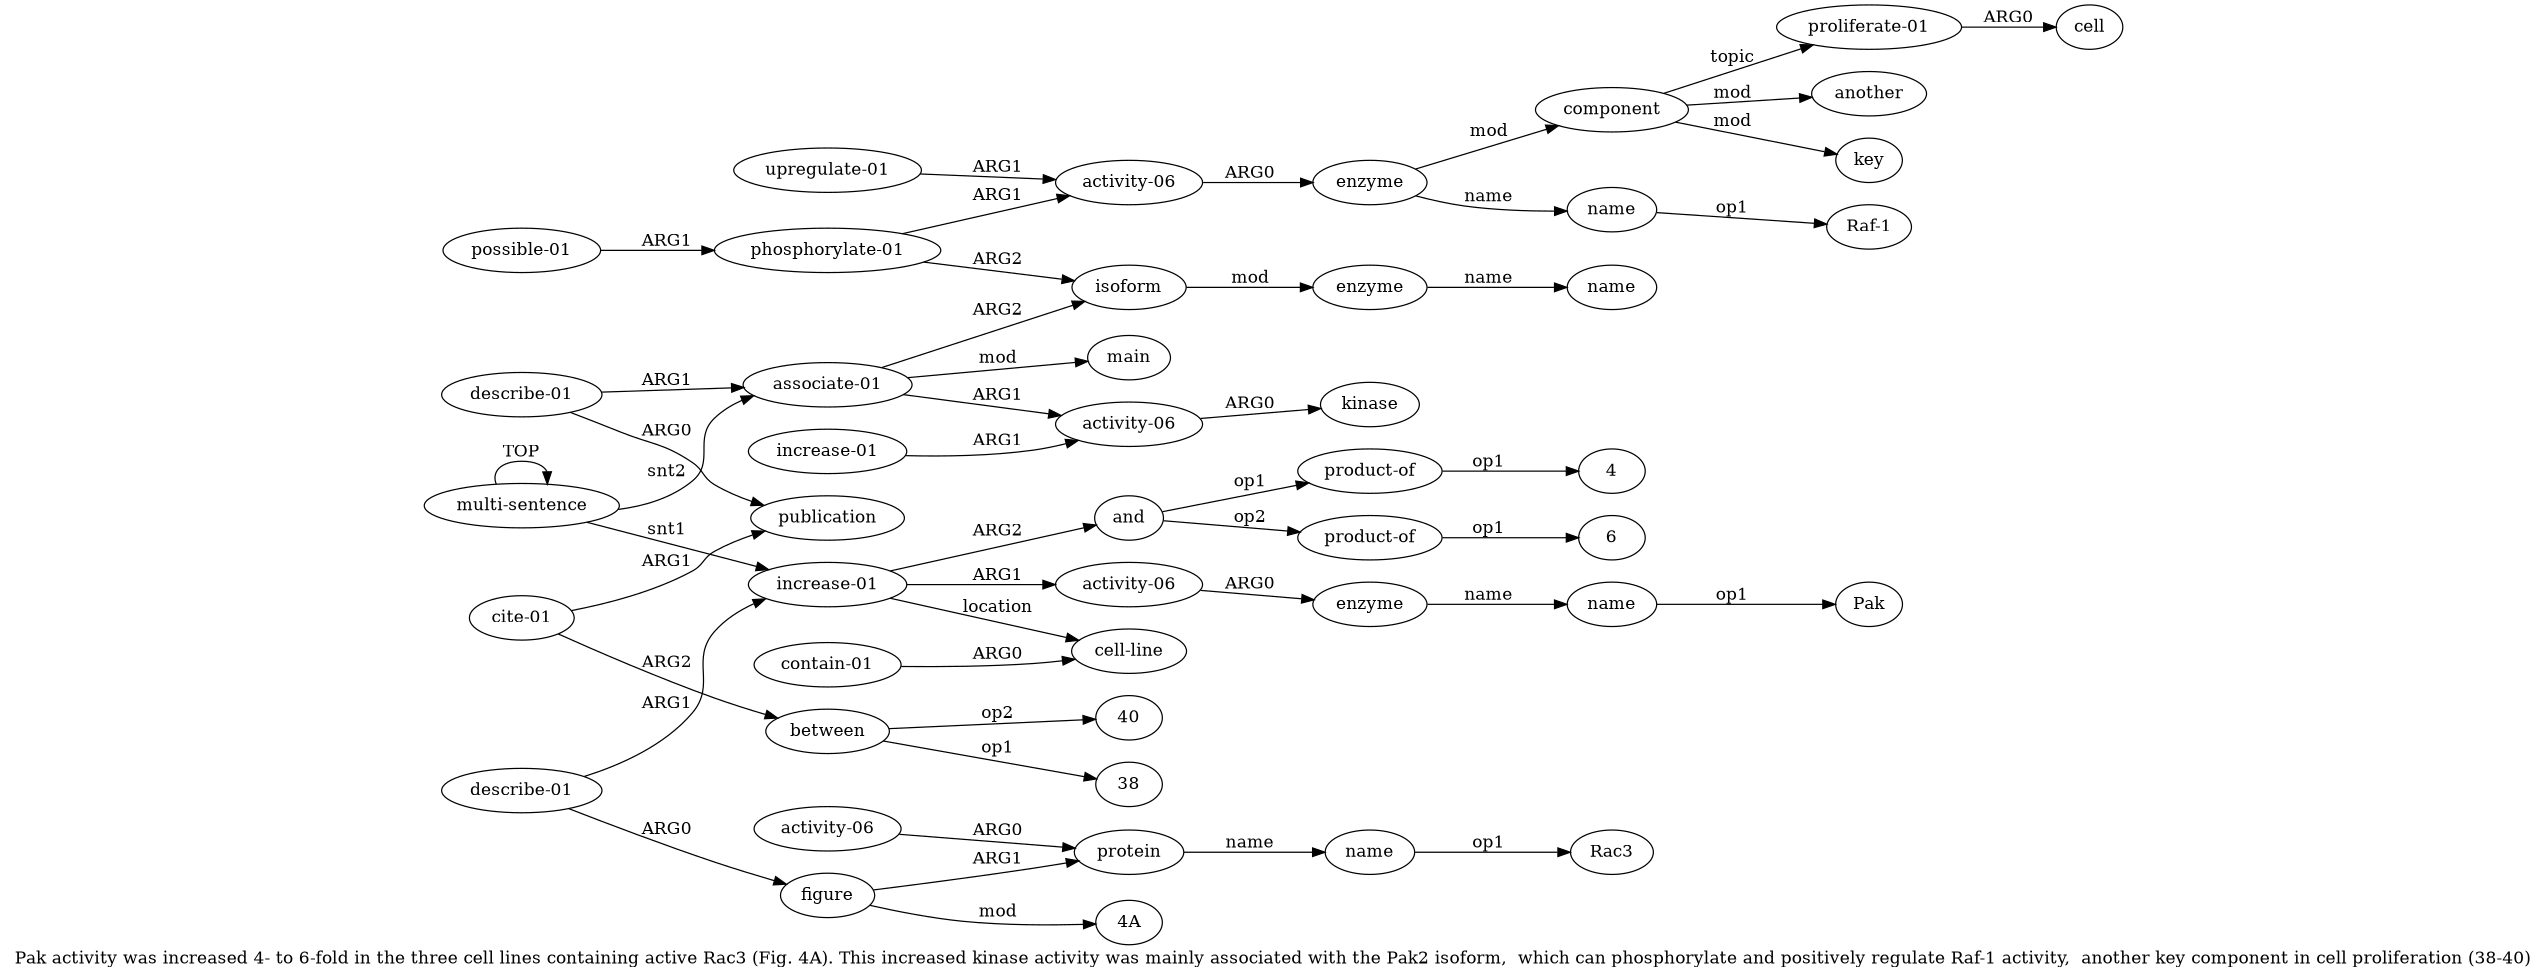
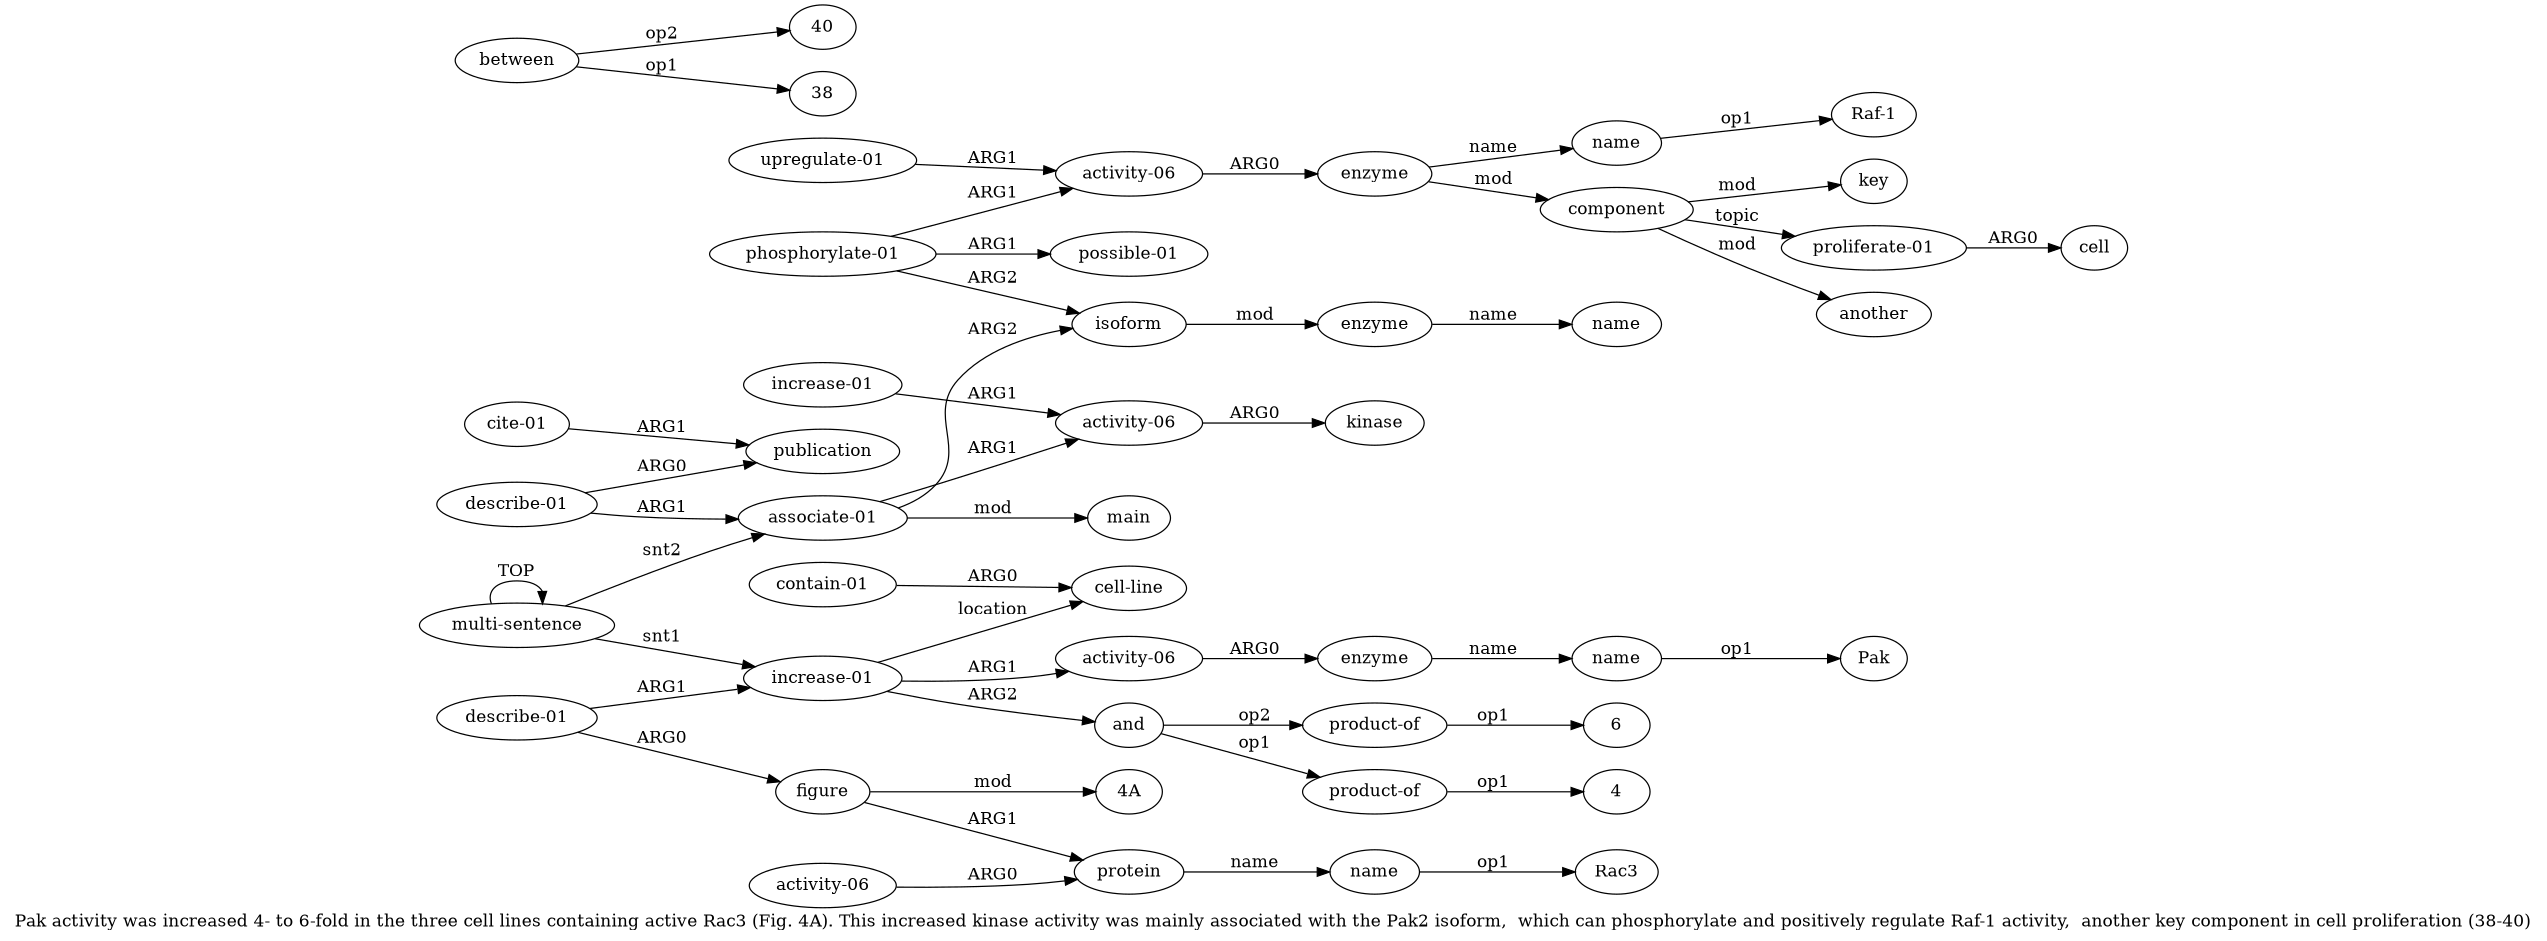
edge "possible-01" -> "phosphorylate-01": reversed
edge "cite-01" -> "between": removed, label "ARG2"
